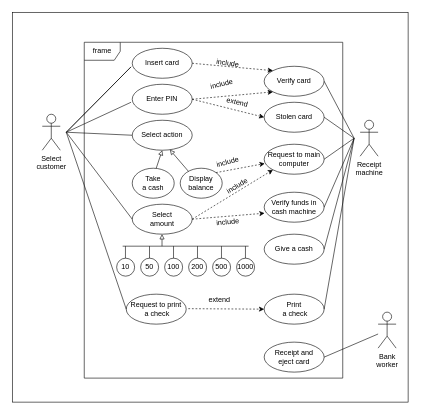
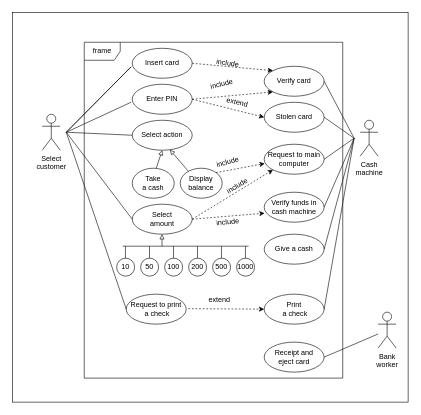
node "Receipt machine": label "Receipt machine" -> "Cash machine"
